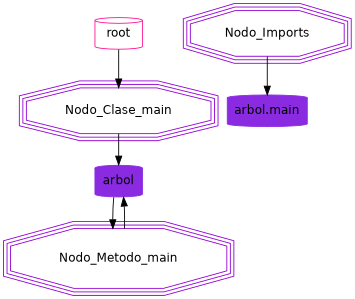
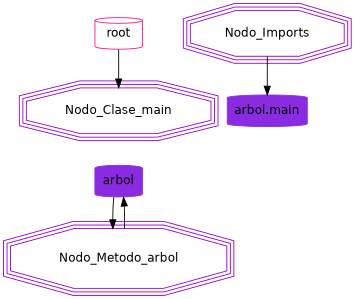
edge "Nodo_Clase_main" -> "arbol": removed
node "Nodo_Metodo_main": label "Nodo_Metodo_main" -> "Nodo_Metodo_arbol"
